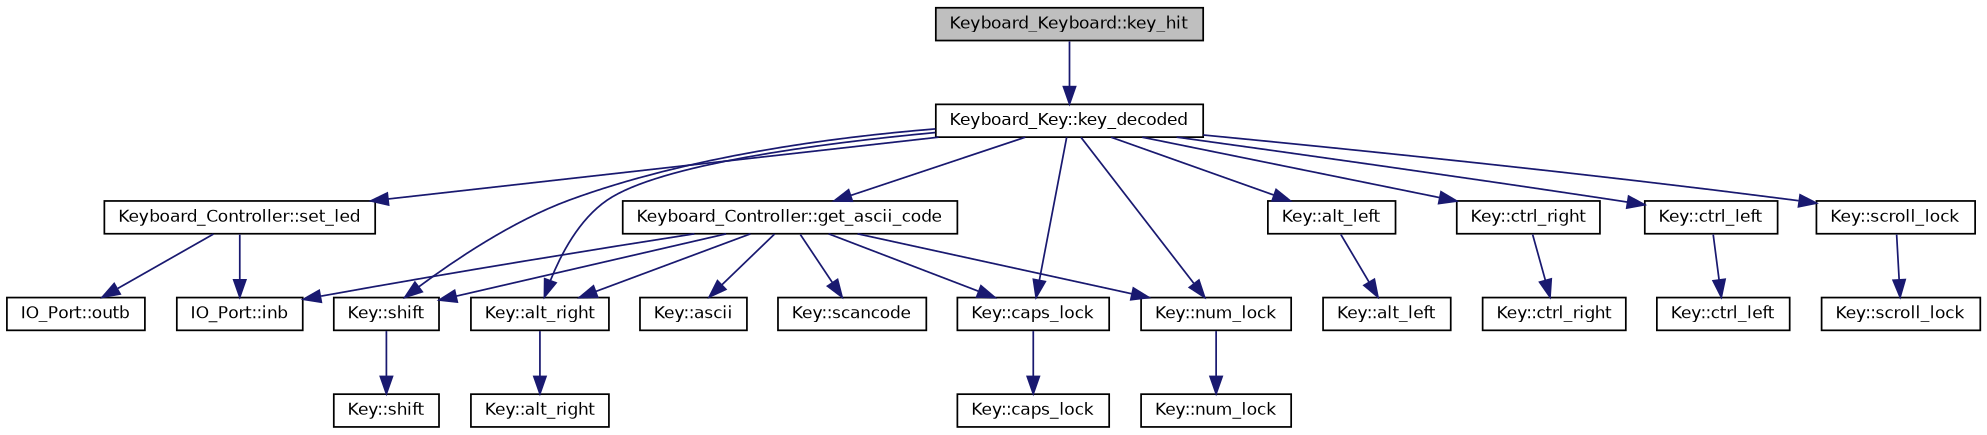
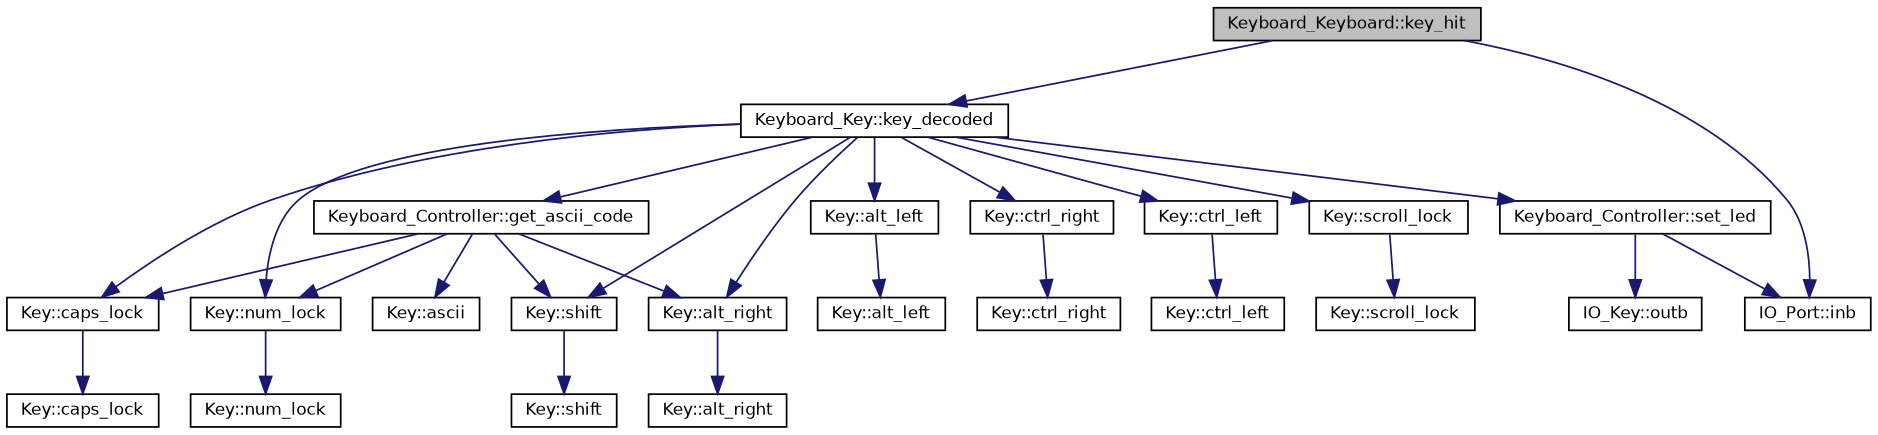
edge "Keyboard_Controller::get_ascii_code" -> "IO_Port::inb": now "Keyboard_Keyboard::key_hit" -> "IO_Port::inb"
node "IO_Port::outb": label "IO_Port::outb" -> "IO_Key::outb"
node "Key::scancode": removed
